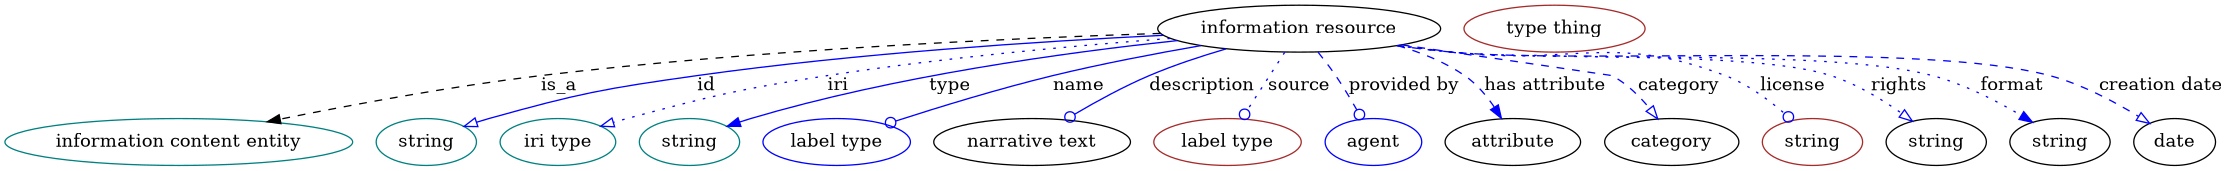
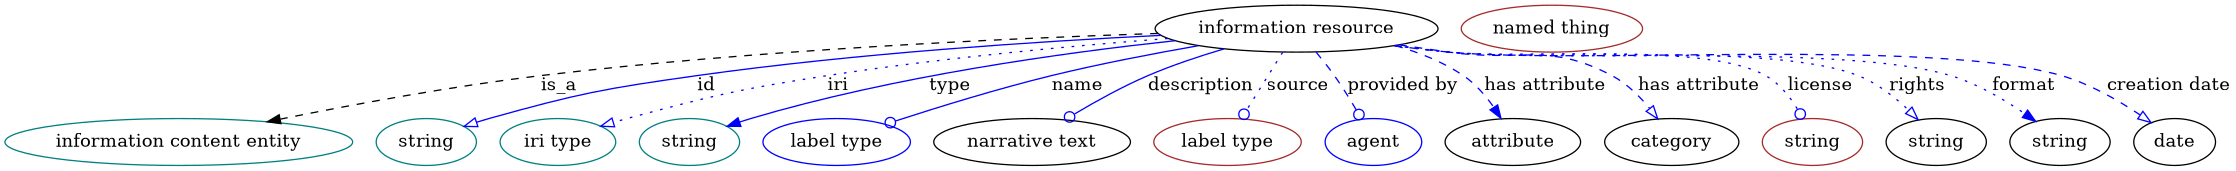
node "type thing": label "type thing" -> "named thing"
edge "information resource" -> "category": label "category" -> "has attribute"
